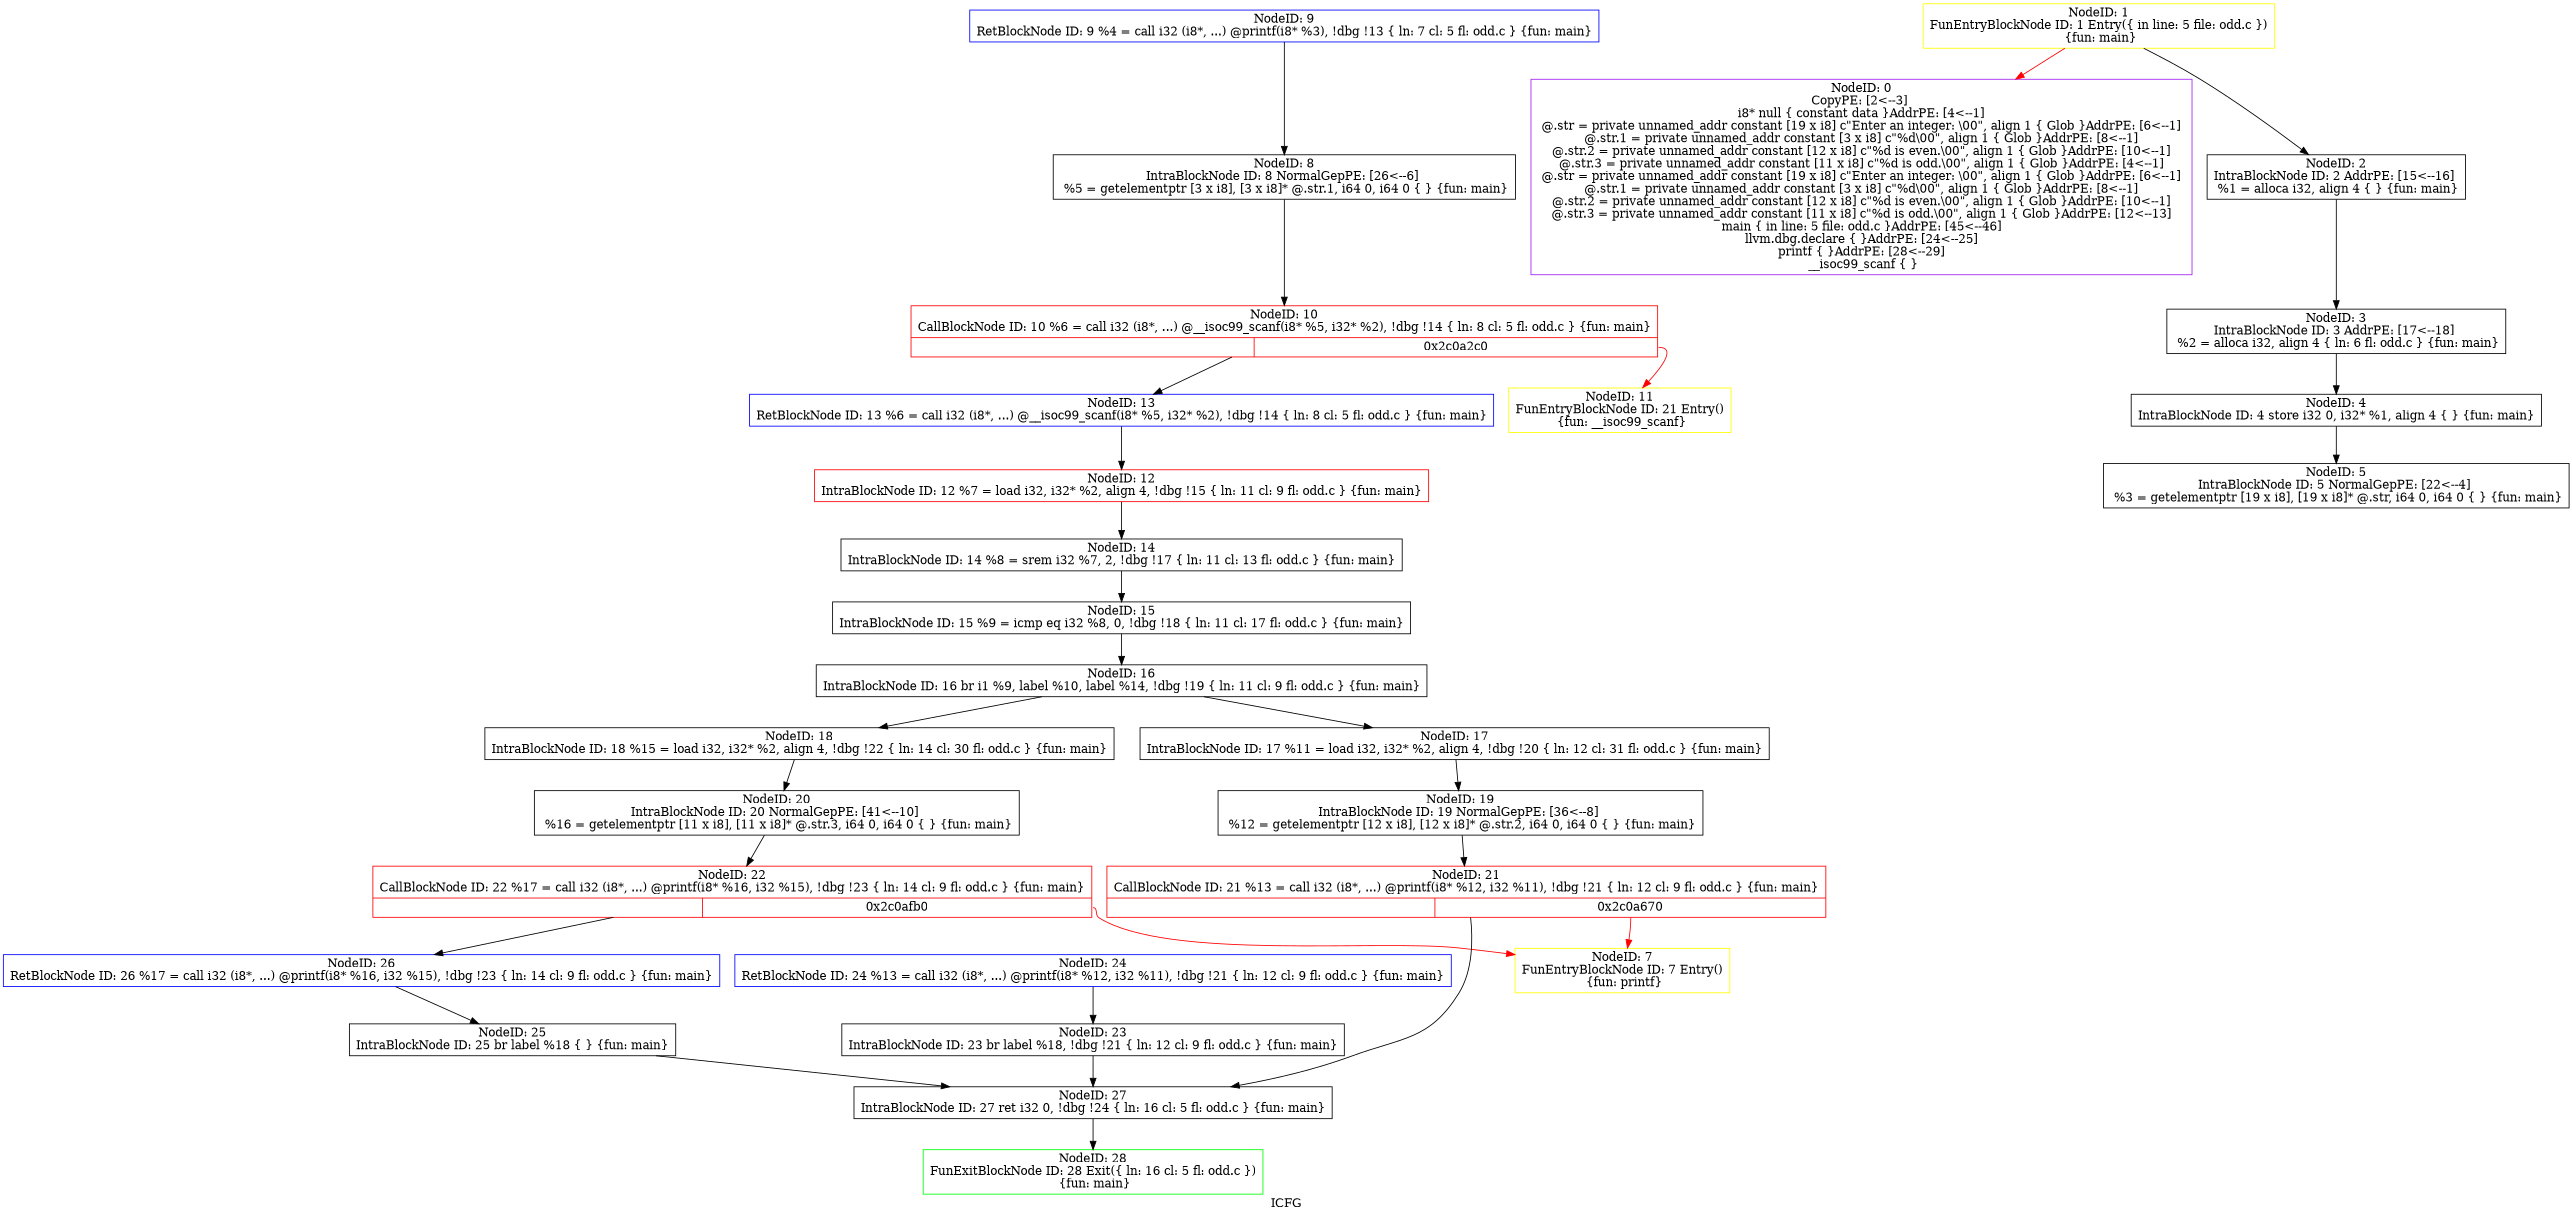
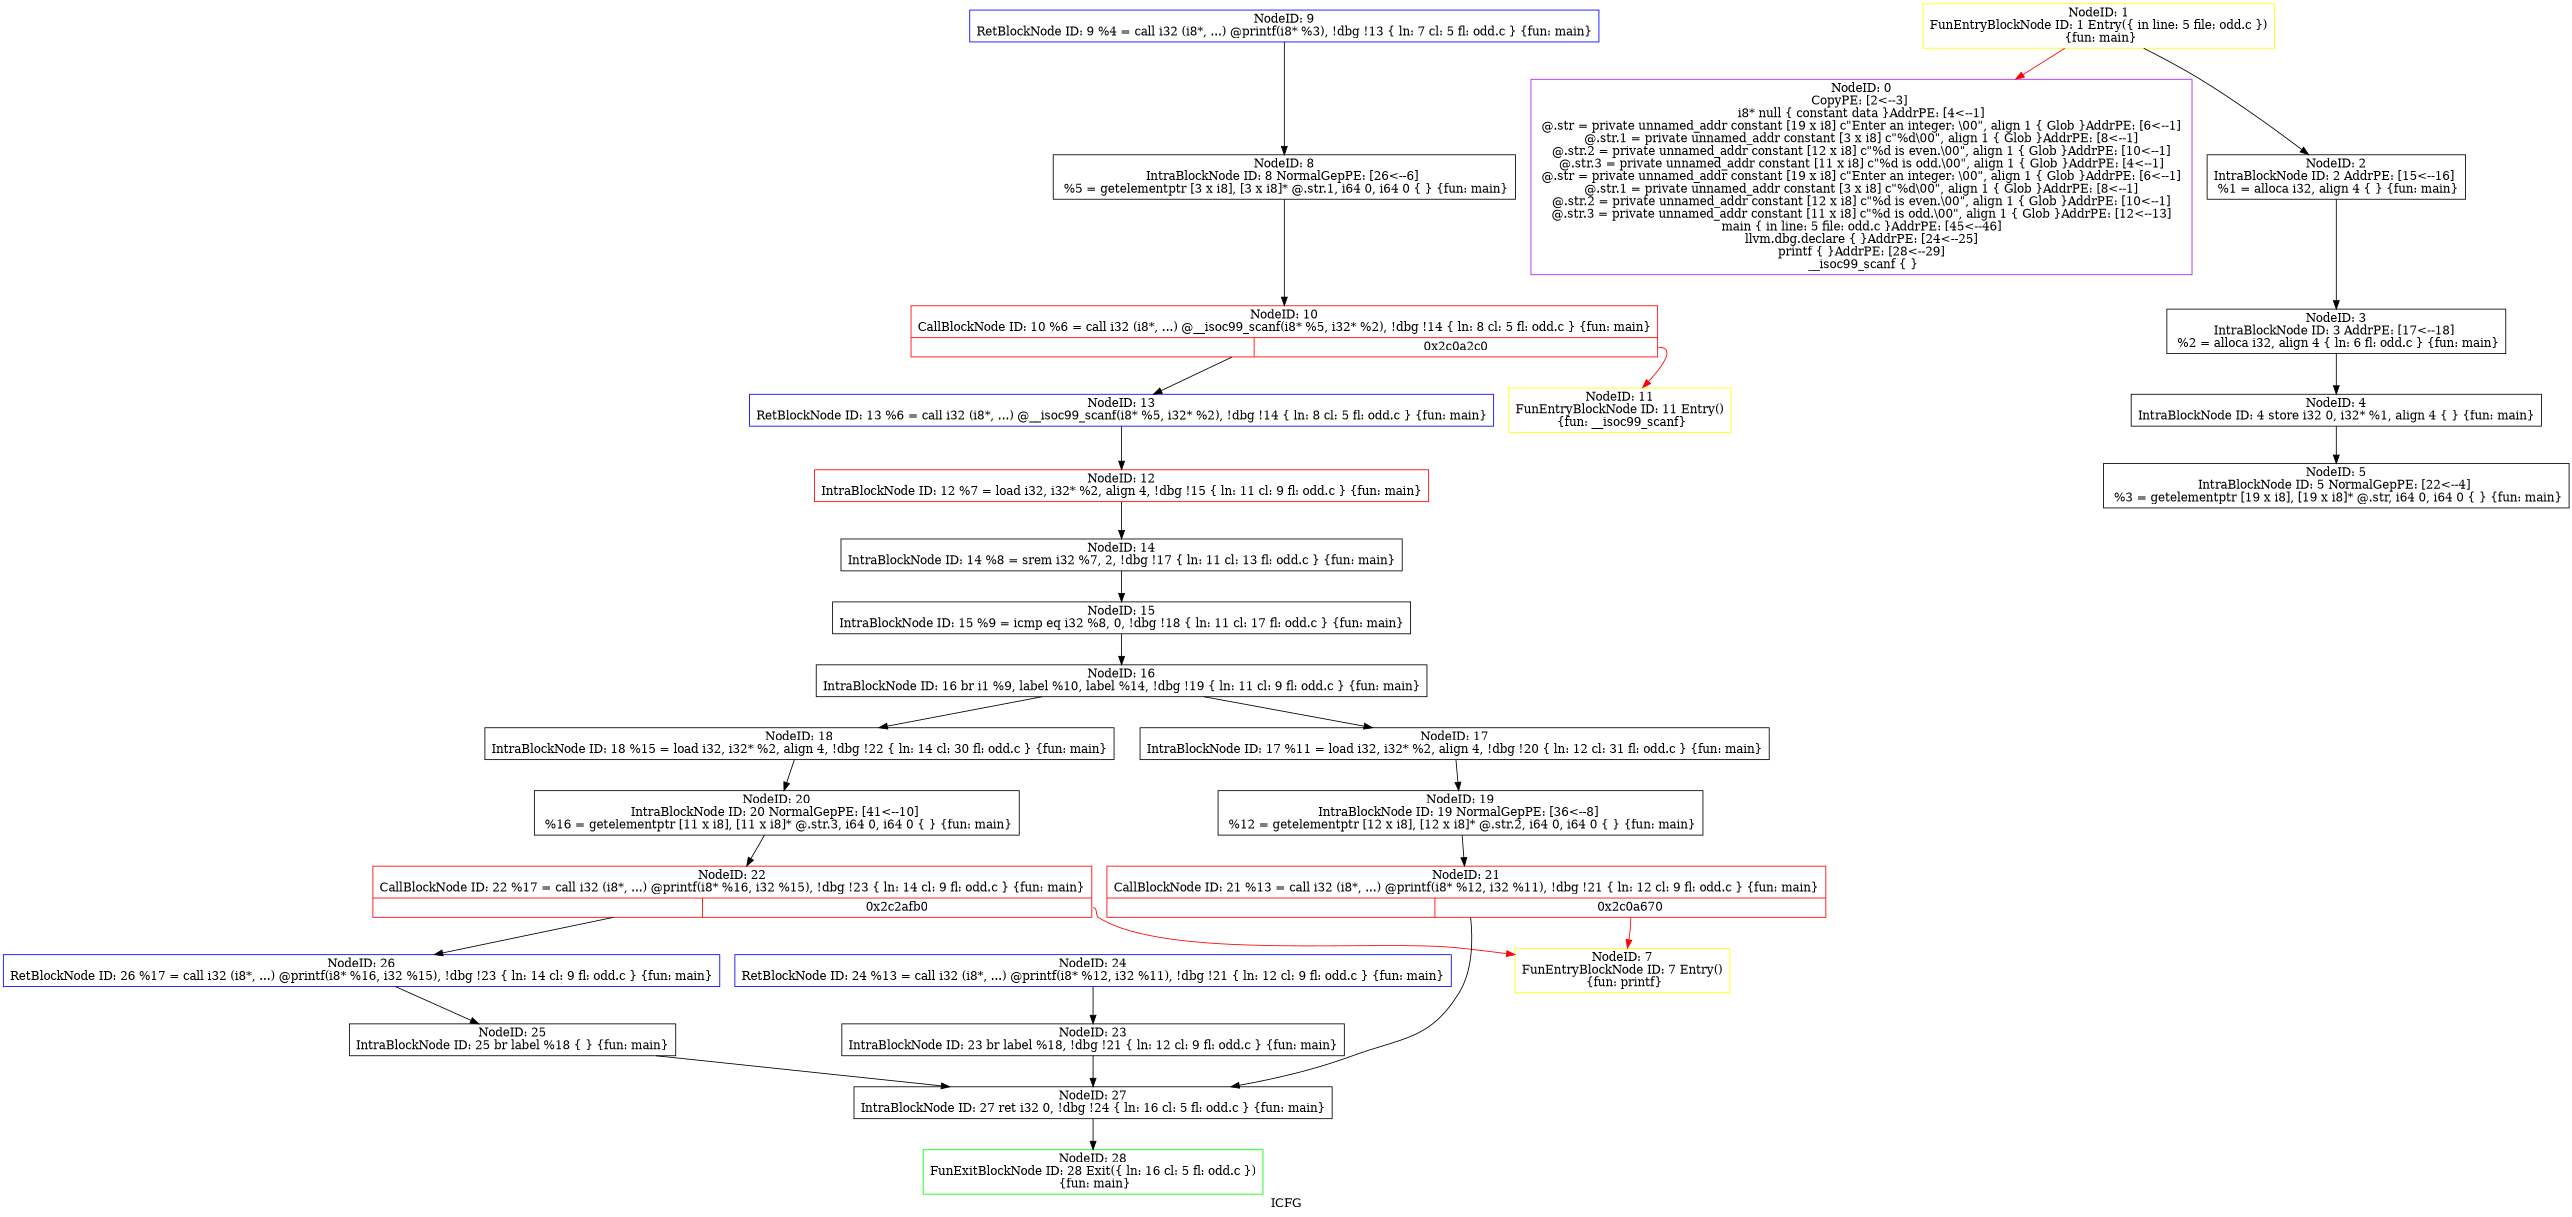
node "NodeID: 11": text "FunEntryBlockNode ID: 21 Entry()" -> "FunEntryBlockNode ID: 11 Entry()"
node "NodeID: 22": text "0x2c0afb0" -> "0x2c2afb0"
